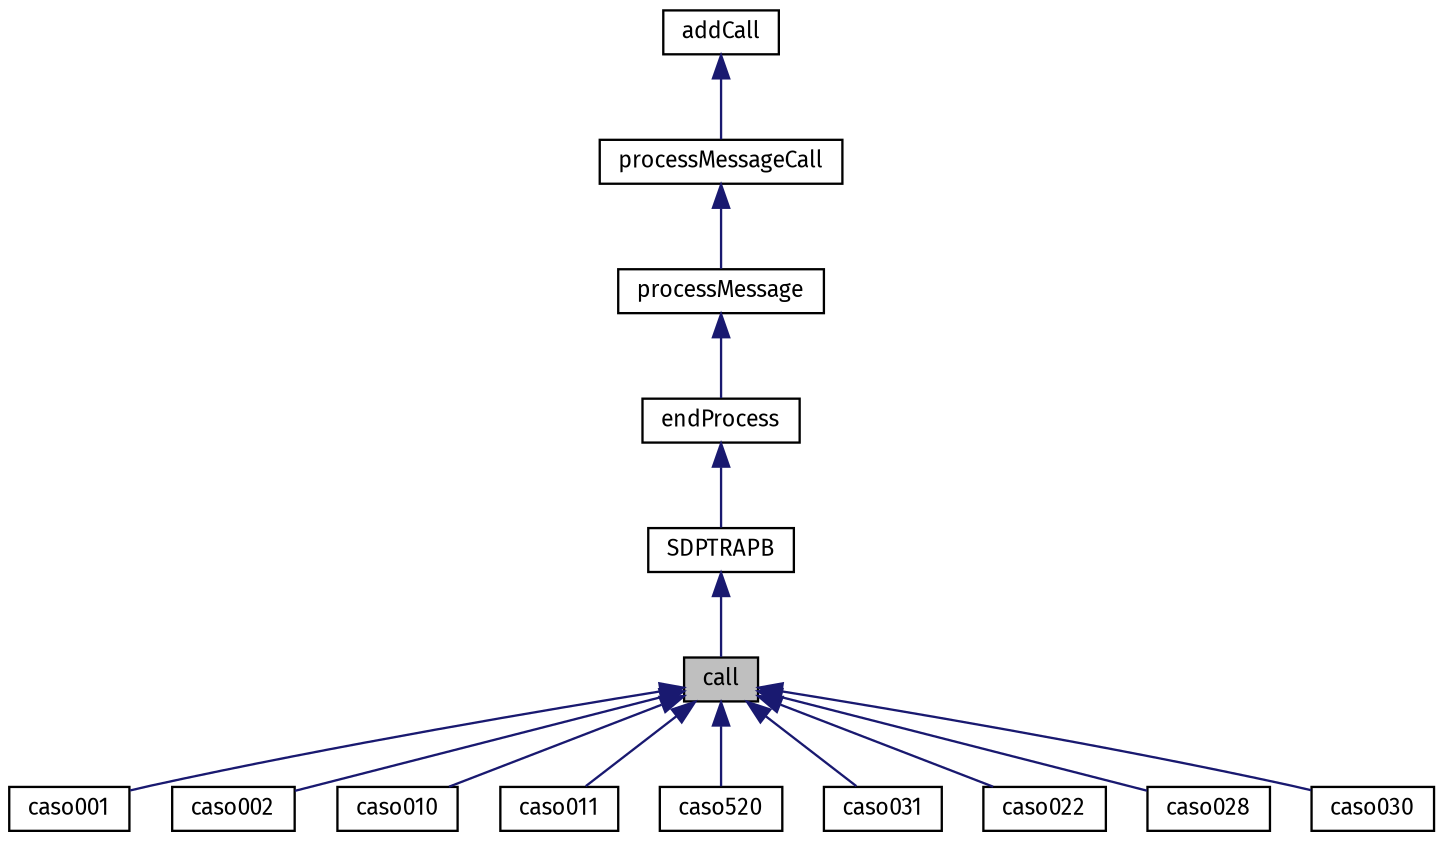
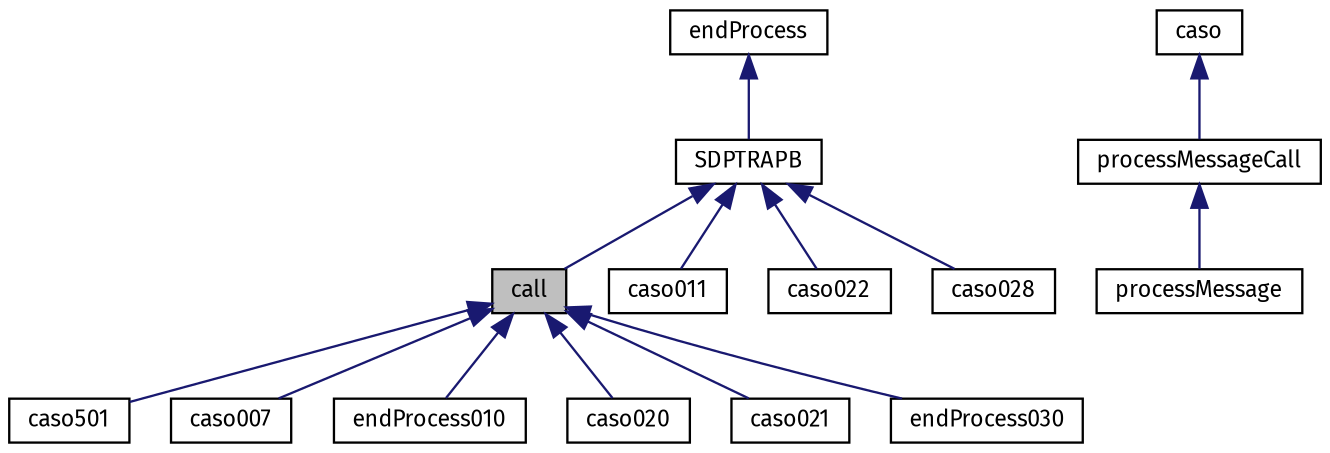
node "addCall": label "addCall" -> "caso"
edge "endProcess" -> "processMessage": removed
edge "caso028" -> "call": now "caso028" -> "SDPTRAPB"
edge "caso022" -> "call": now "caso022" -> "SDPTRAPB"
edge "caso011" -> "call": now "caso011" -> "SDPTRAPB"
node "caso001": label "caso001" -> "caso501"
node "caso002": label "caso002" -> "caso007"
node "caso010": label "caso010" -> "endProcess010"
node "caso520": label "caso520" -> "caso020"
node "caso031": label "caso031" -> "caso021"
node "caso030": label "caso030" -> "endProcess030"
